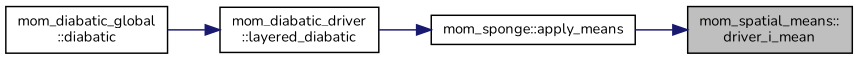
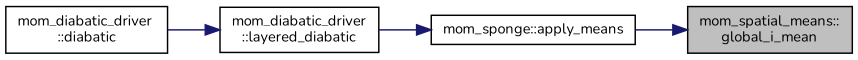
node "mom_diabatic_global ::diabatic": label "mom_diabatic_global ::diabatic" -> "mom_diabatic_driver ::diabatic"
node "mom_spatial_means:: driver_i_mean": label "mom_spatial_means:: driver_i_mean" -> "mom_spatial_means:: global_i_mean"
